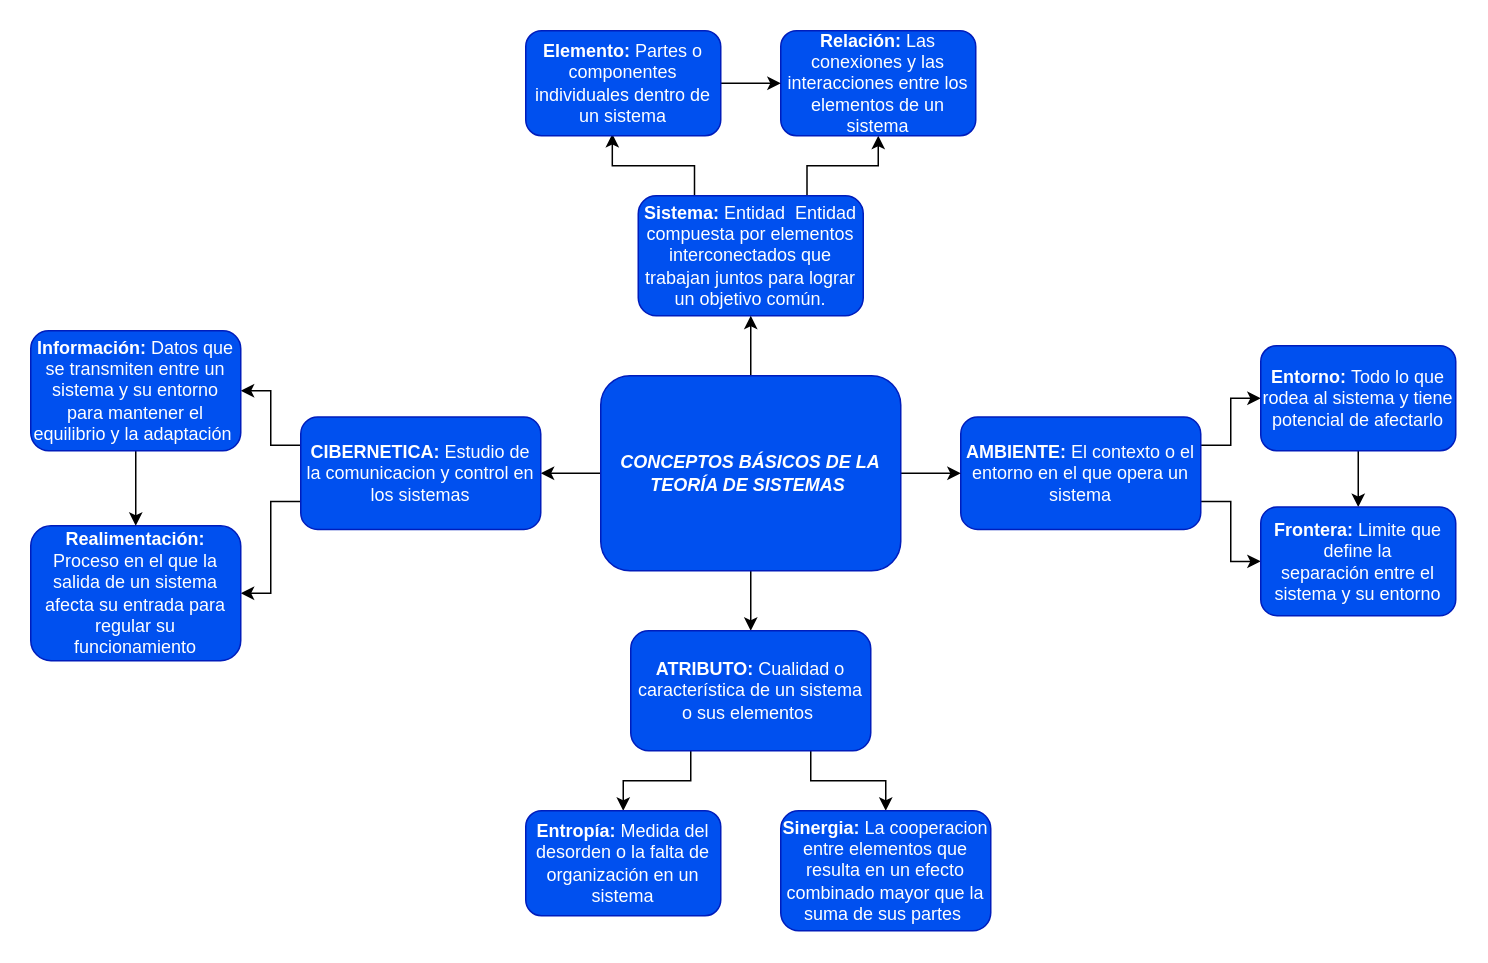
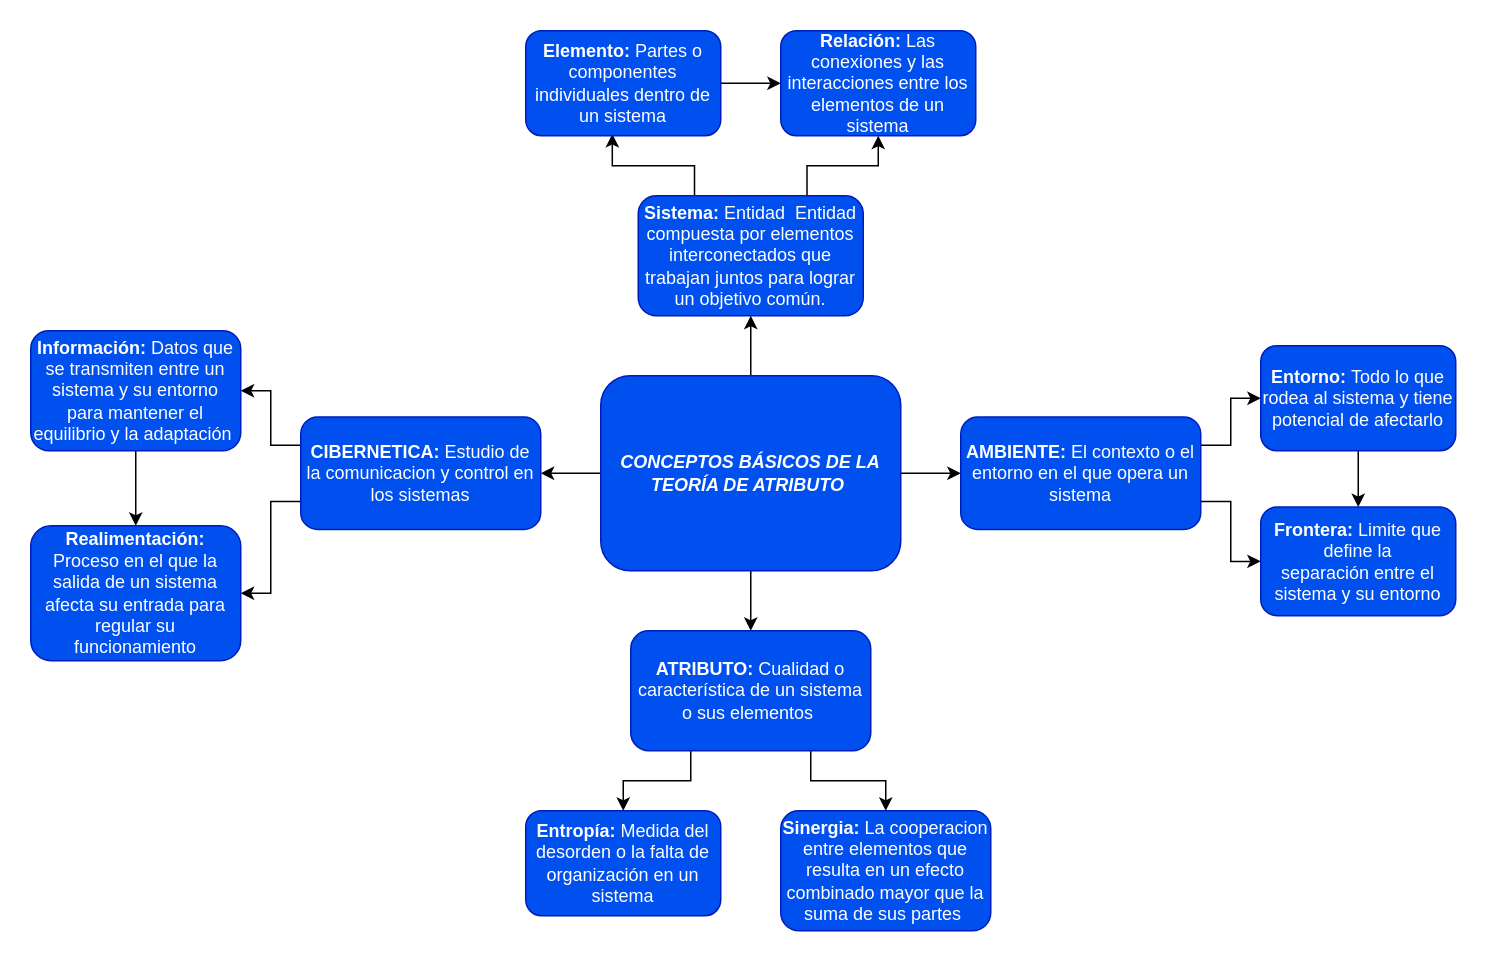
node "CONCEPTOS BÁSICOS DE LA TEORÍA DE SISTEMAS": label "CONCEPTOS BÁSICOS DE LA TEORÍA DE SISTEMAS" -> "CONCEPTOS BÁSICOS DE LA TEORÍA DE ATRIBUTO"
